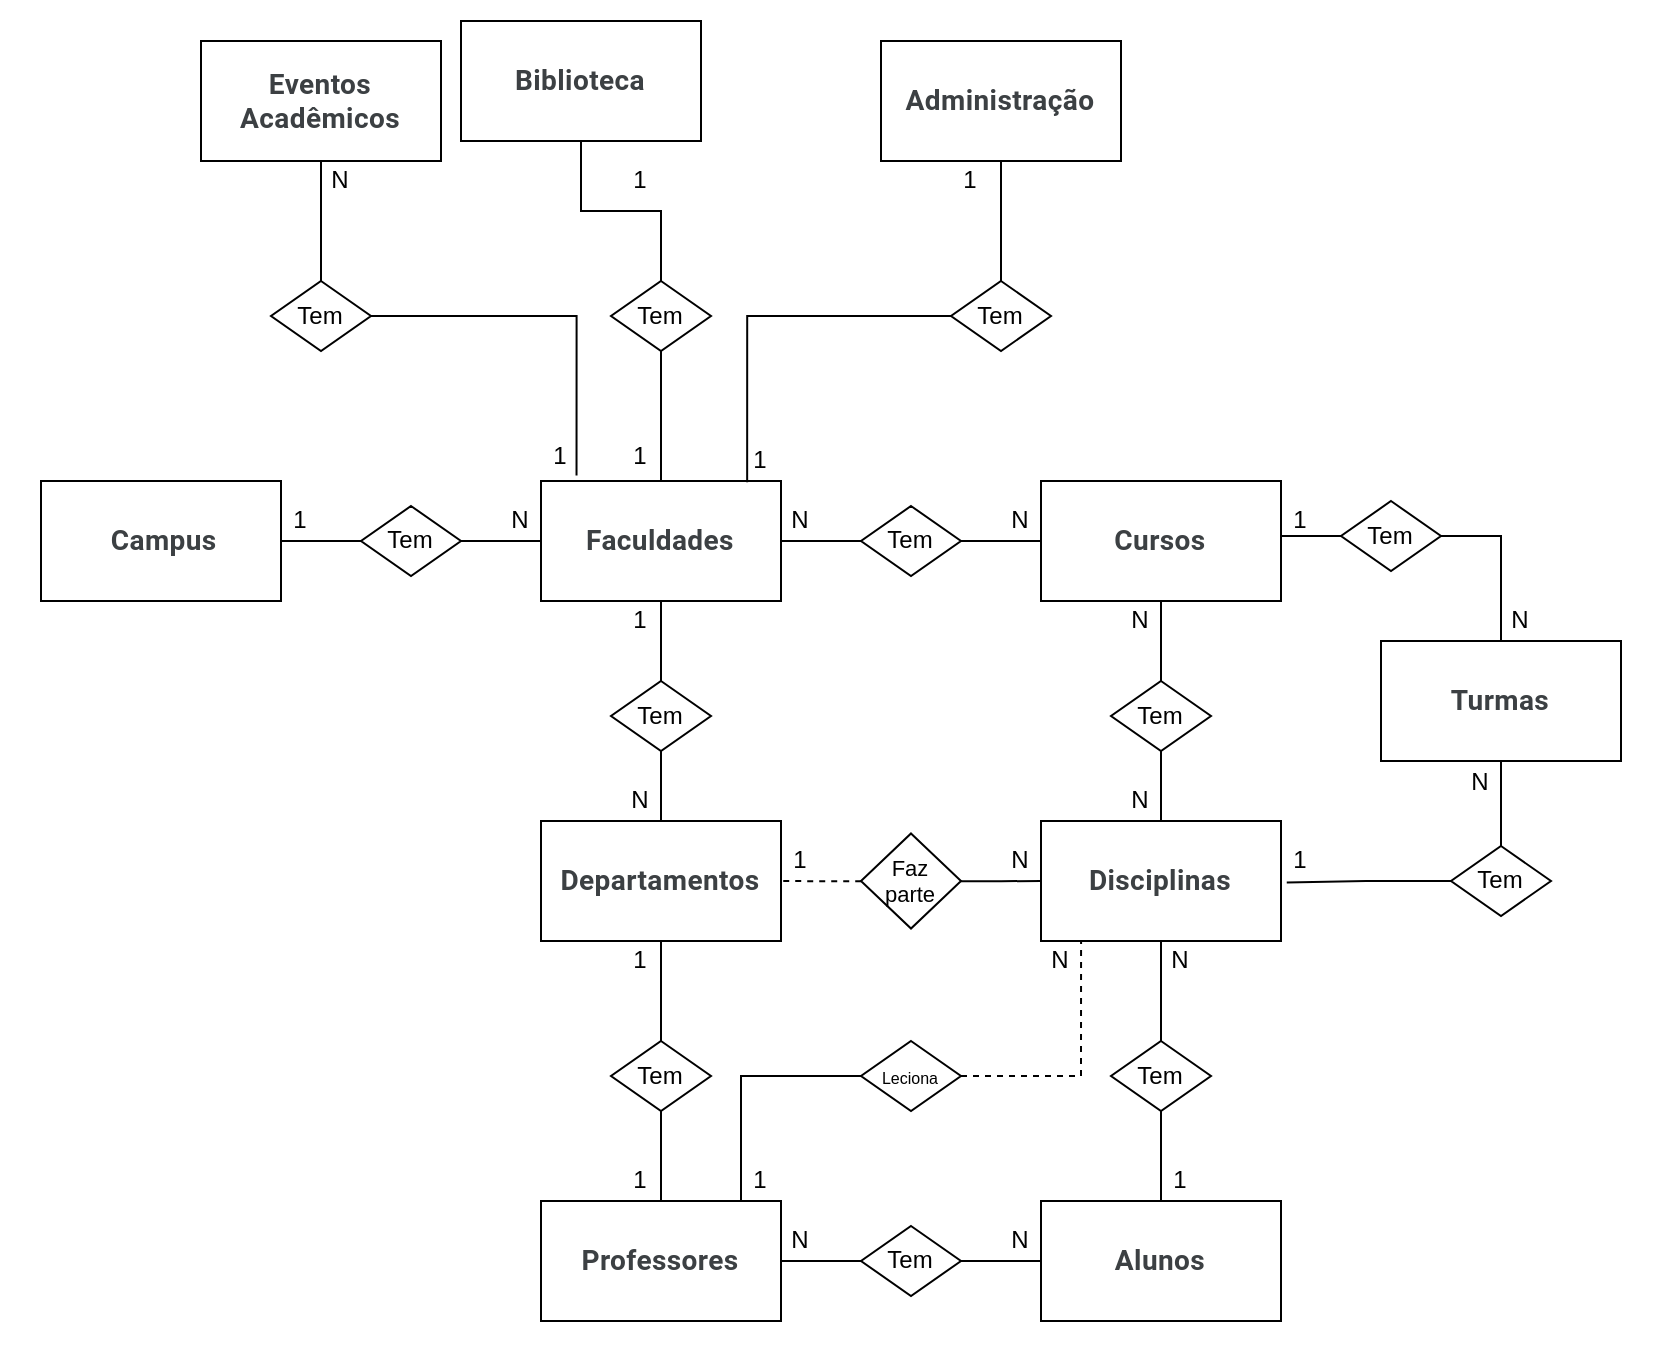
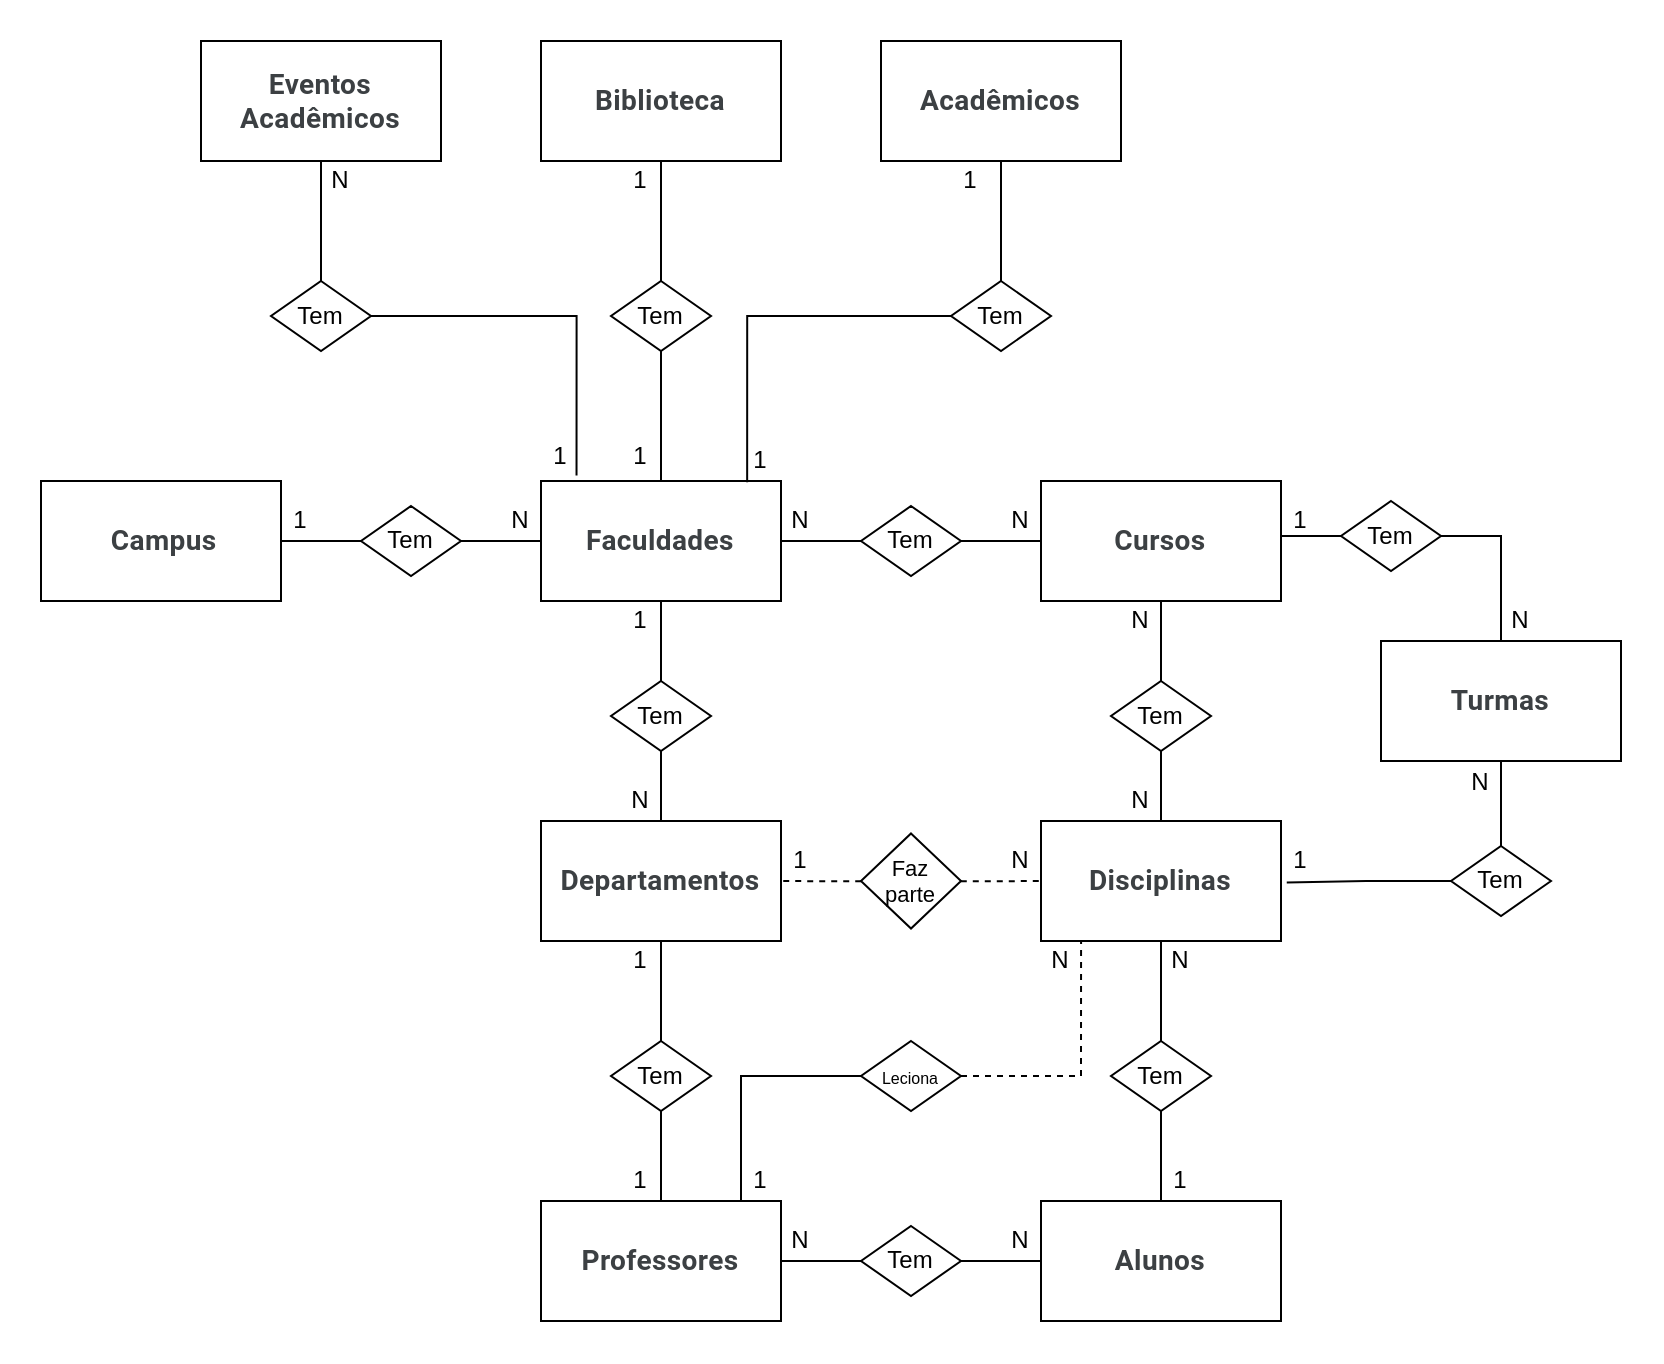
node "Biblioteca": moved (581, 81) -> (661, 101)
node "Administração": label "Administração" -> "Acadêmicos"
edge "Faz parte" -- "Disciplinas": style solid -> dashed
